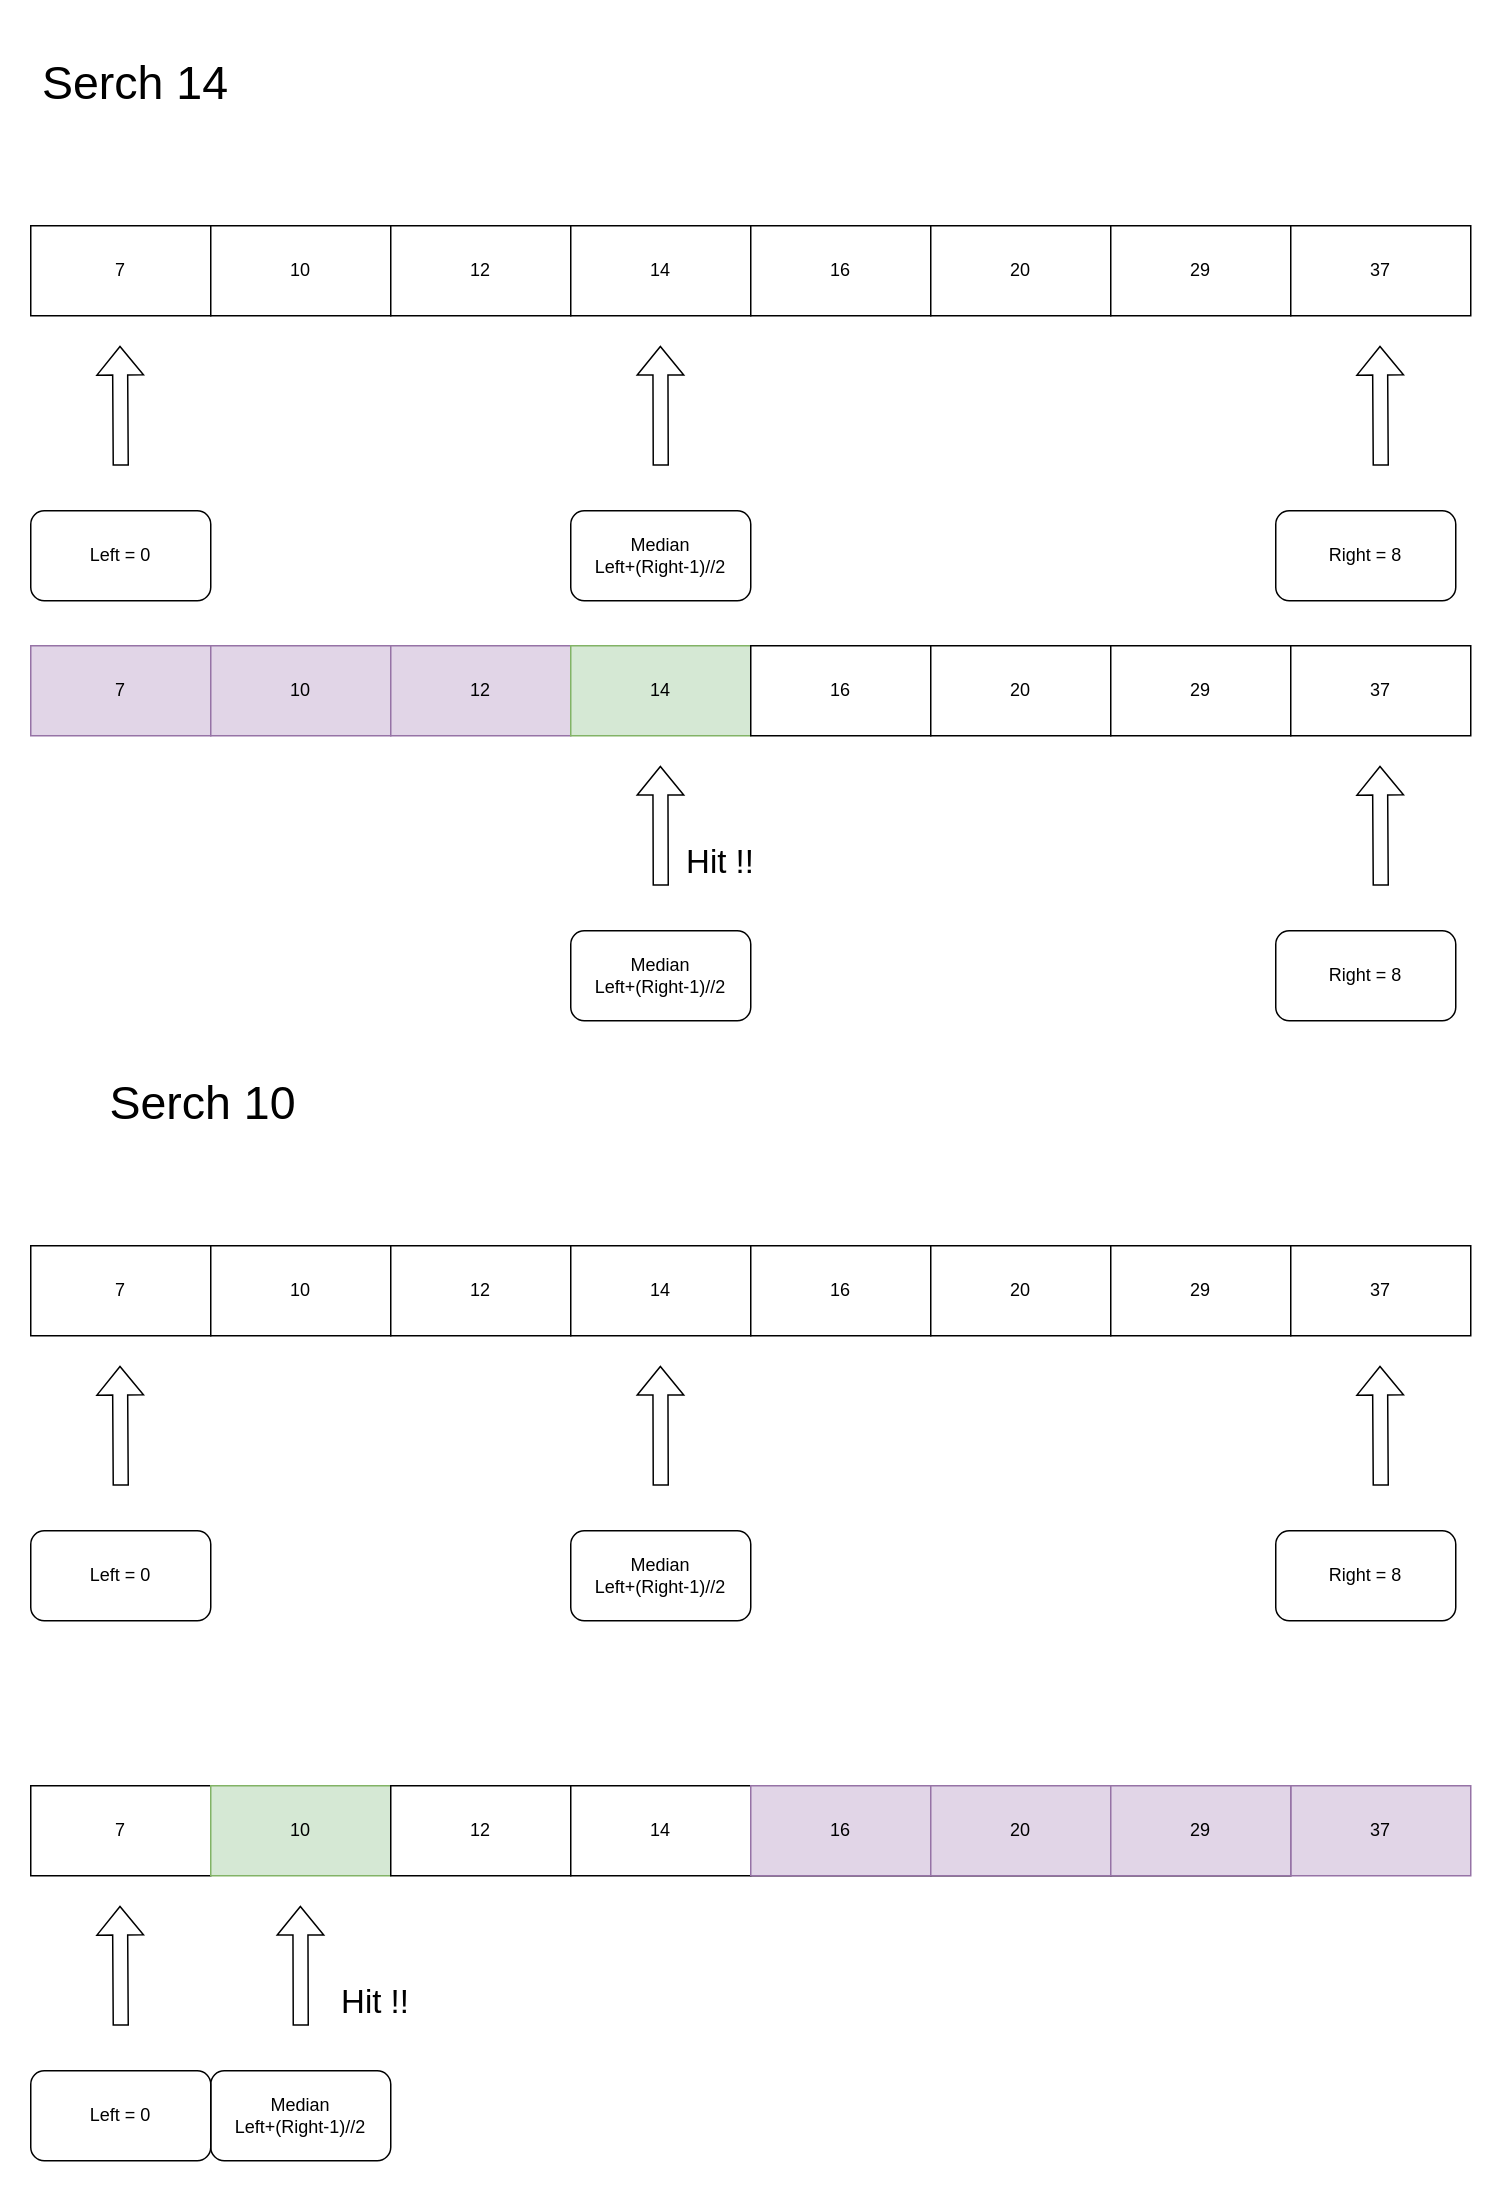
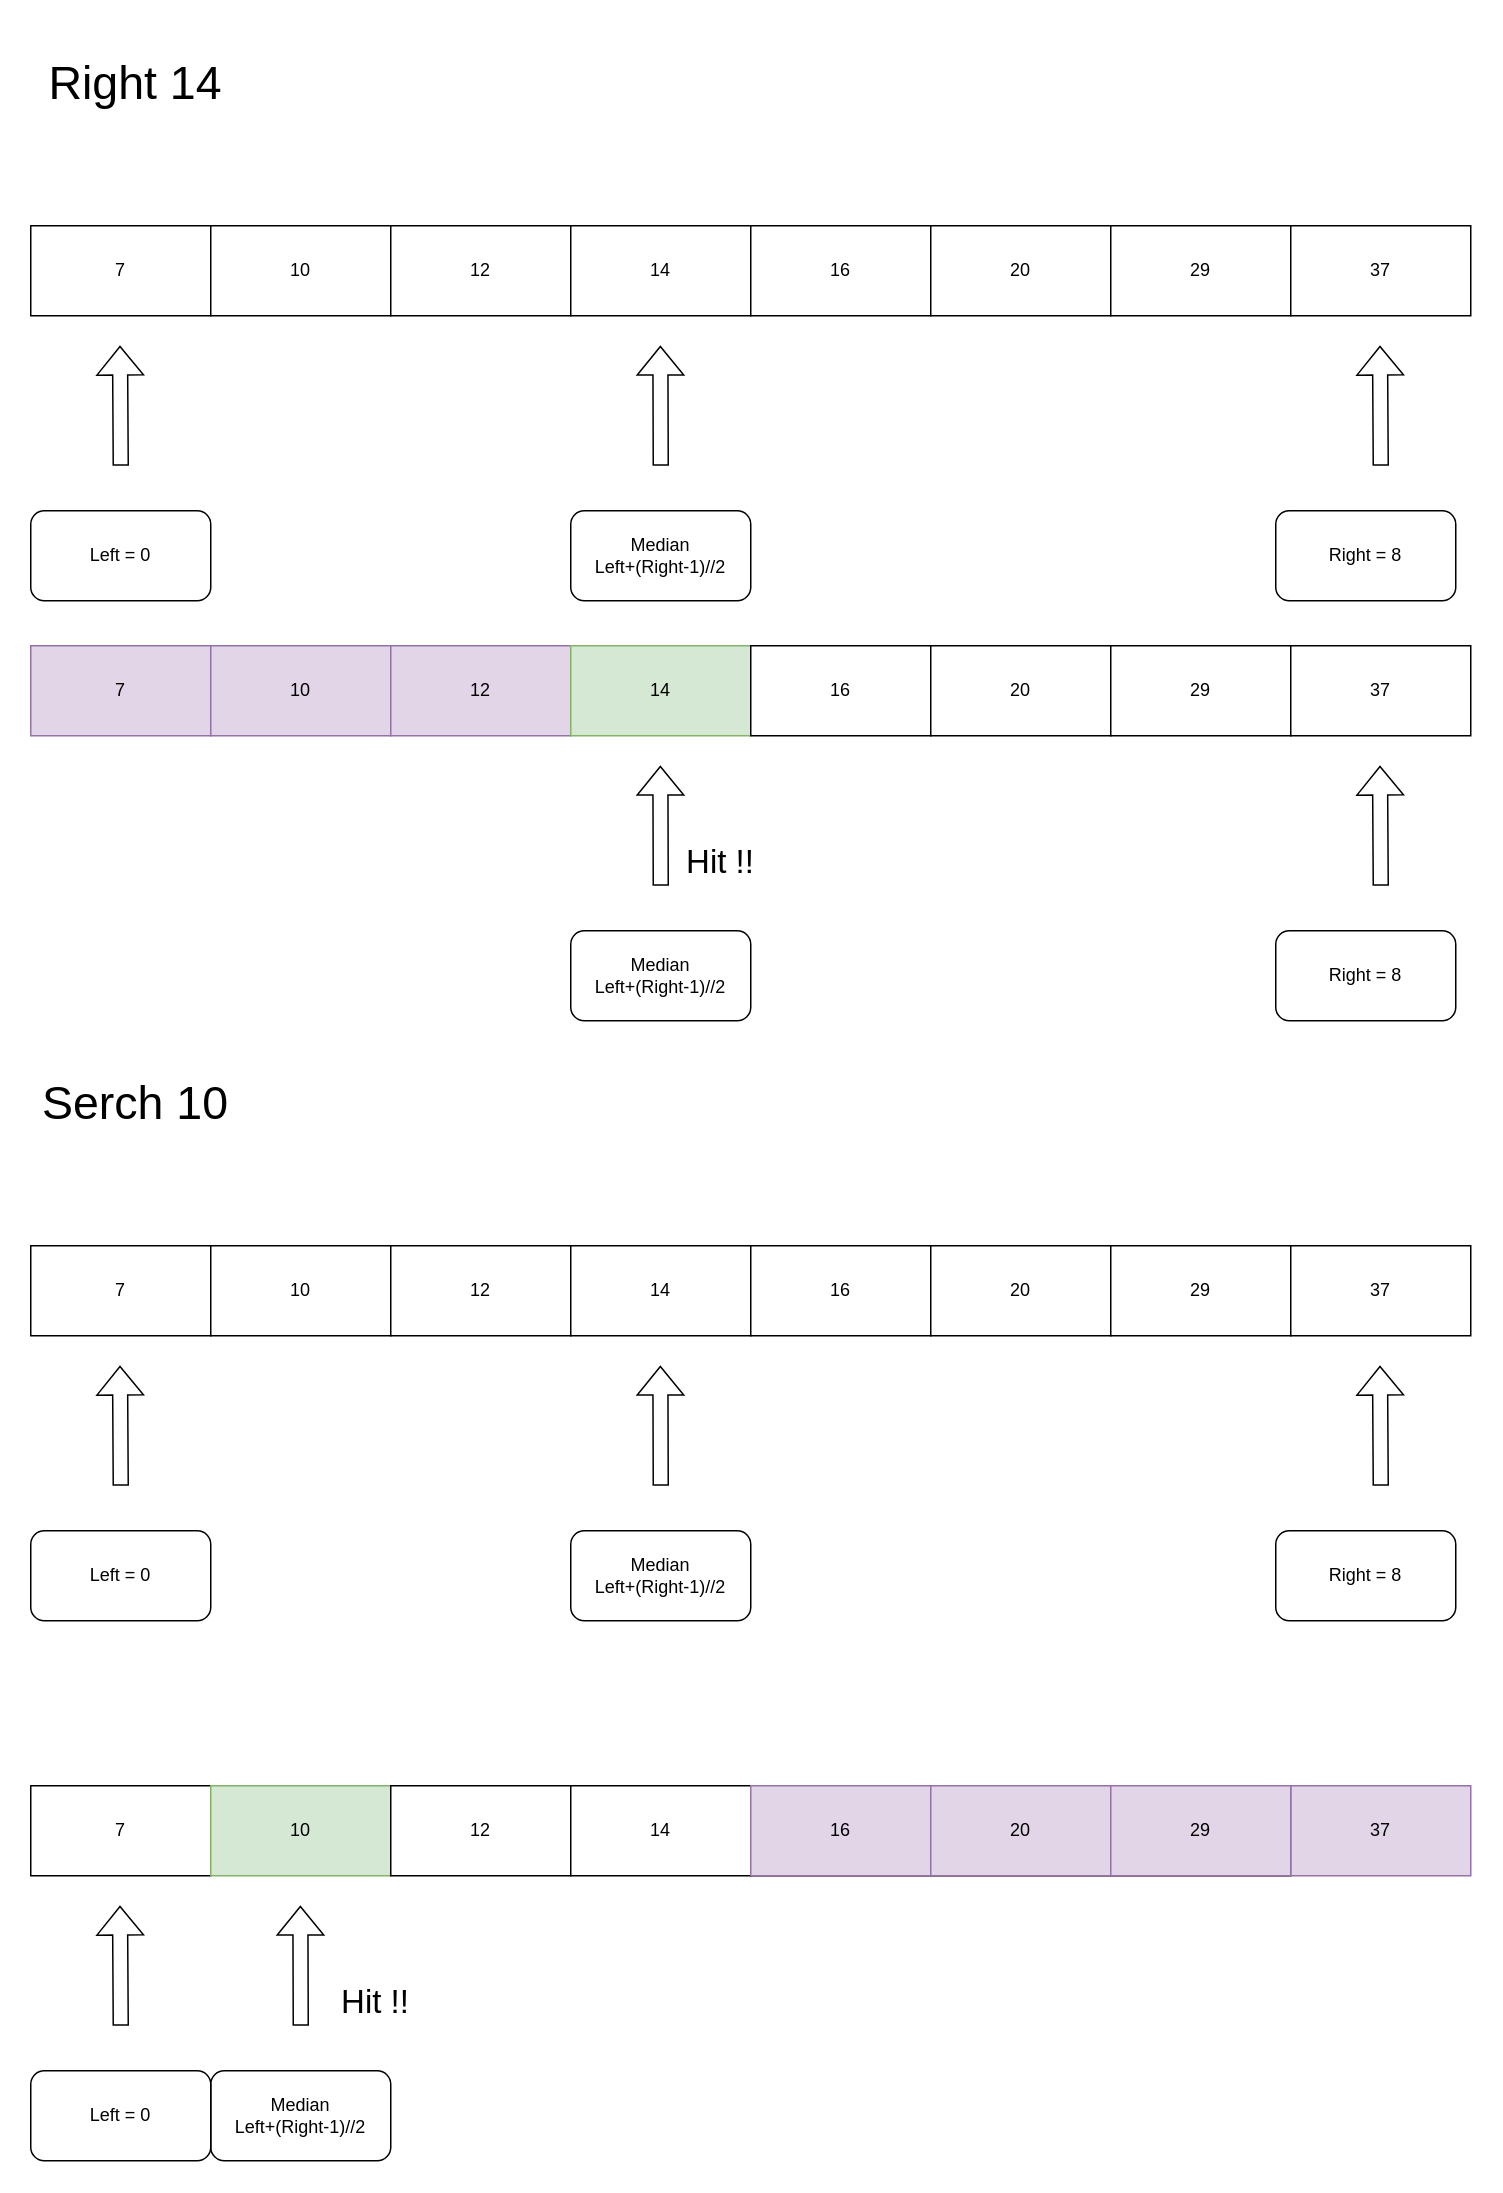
node "Serch 14": label "Serch 14" -> "Right 14"
node "Serch 10": moved (203, 1103) -> (136, 1103)
